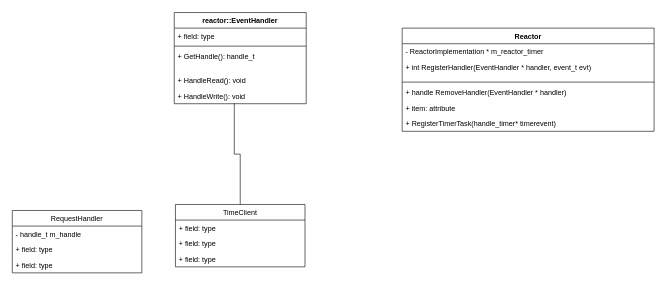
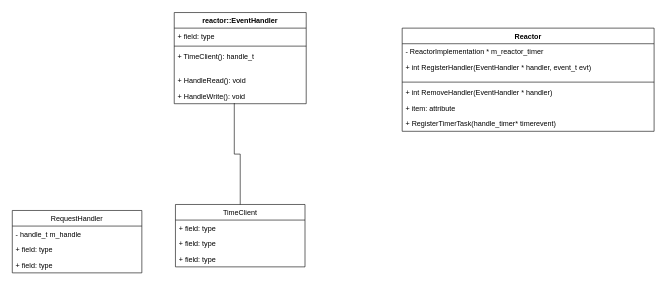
node "+ GetHandle(): handle_t": label "+ GetHandle(): handle_t" -> "+ TimeClient(): handle_t"
node "+ handle RemoveHandler(EventHandler * handler)": label "+ handle RemoveHandler(EventHandler * handler)" -> "+ int RemoveHandler(EventHandler * handler)"
